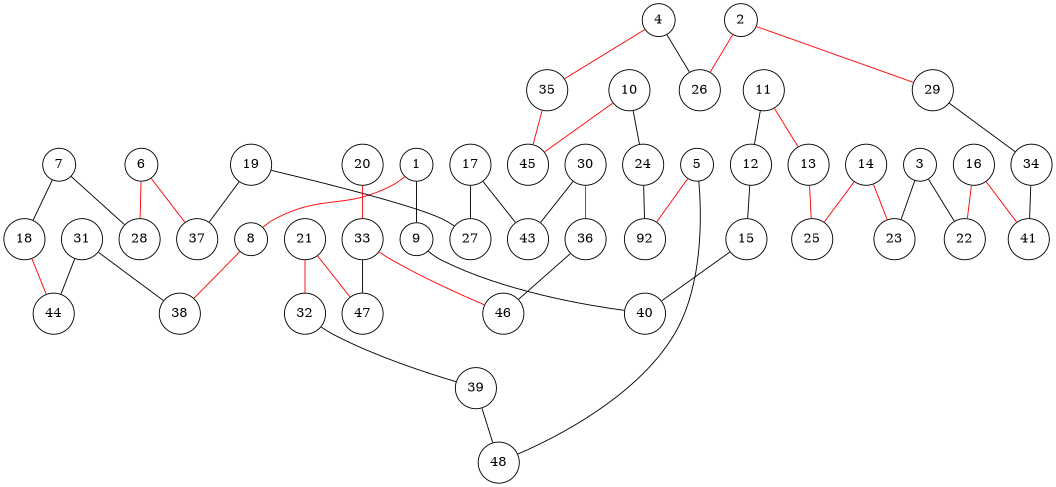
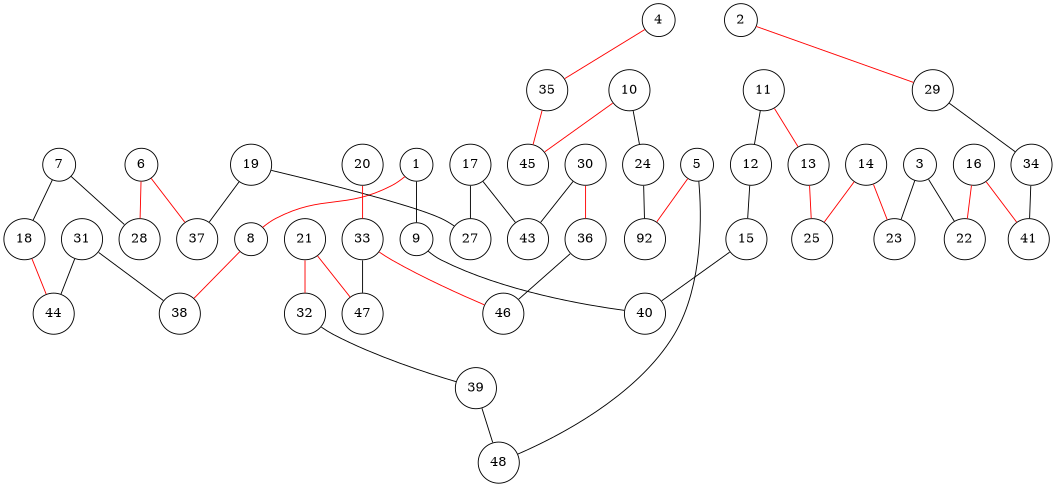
node "26": removed
